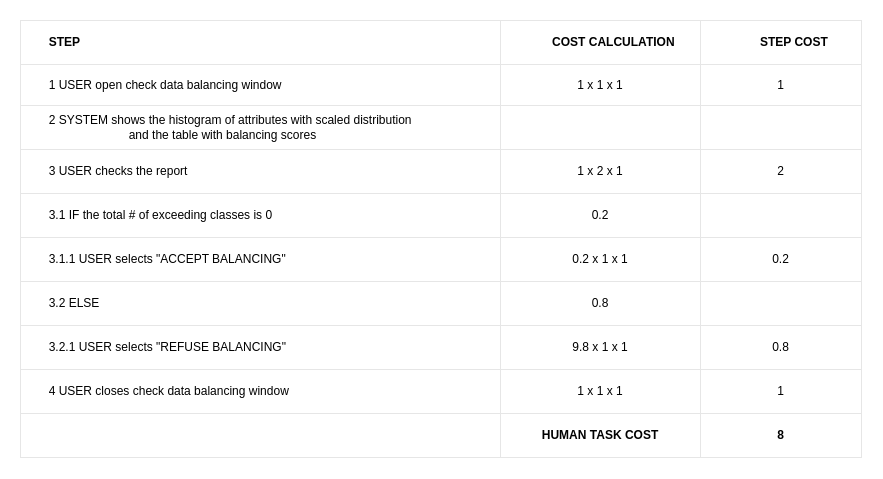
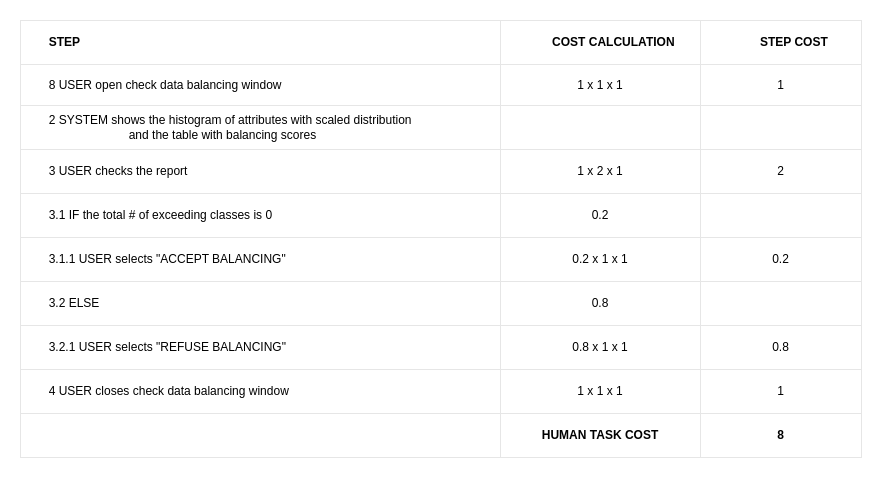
node "1 USER open check data balancing window": label "1 USER open check data balancing window" -> "8 USER open check data balancing window"
node "9.8 x 1 x 1": label "9.8 x 1 x 1" -> "0.8 x 1 x 1"
